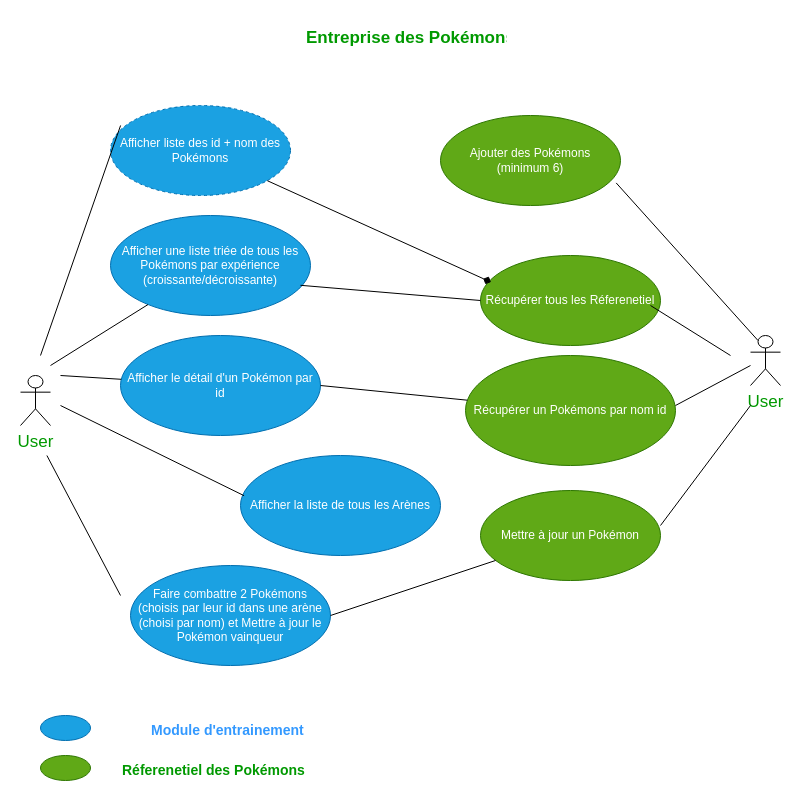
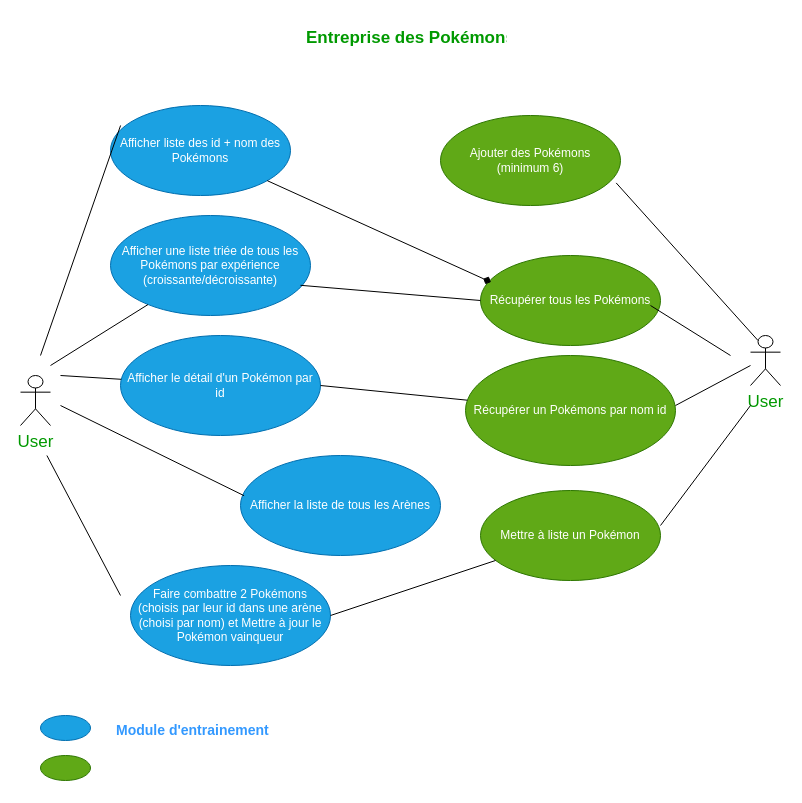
node "Afficher liste des id + nom des Pokémons": style dashed -> solid
node "Récupérer tous les Réferenetiel": label "Récupérer tous les Réferenetiel" -> "Récupérer tous les Pokémons"
node "Mettre à jour un Pokémon": label "Mettre à jour un Pokémon" -> "Mettre à liste un Pokémon"
node "Module d'entrainement": moved (256, 729) -> (221, 729)
node "Réferenetiel des Pokémons": removed
